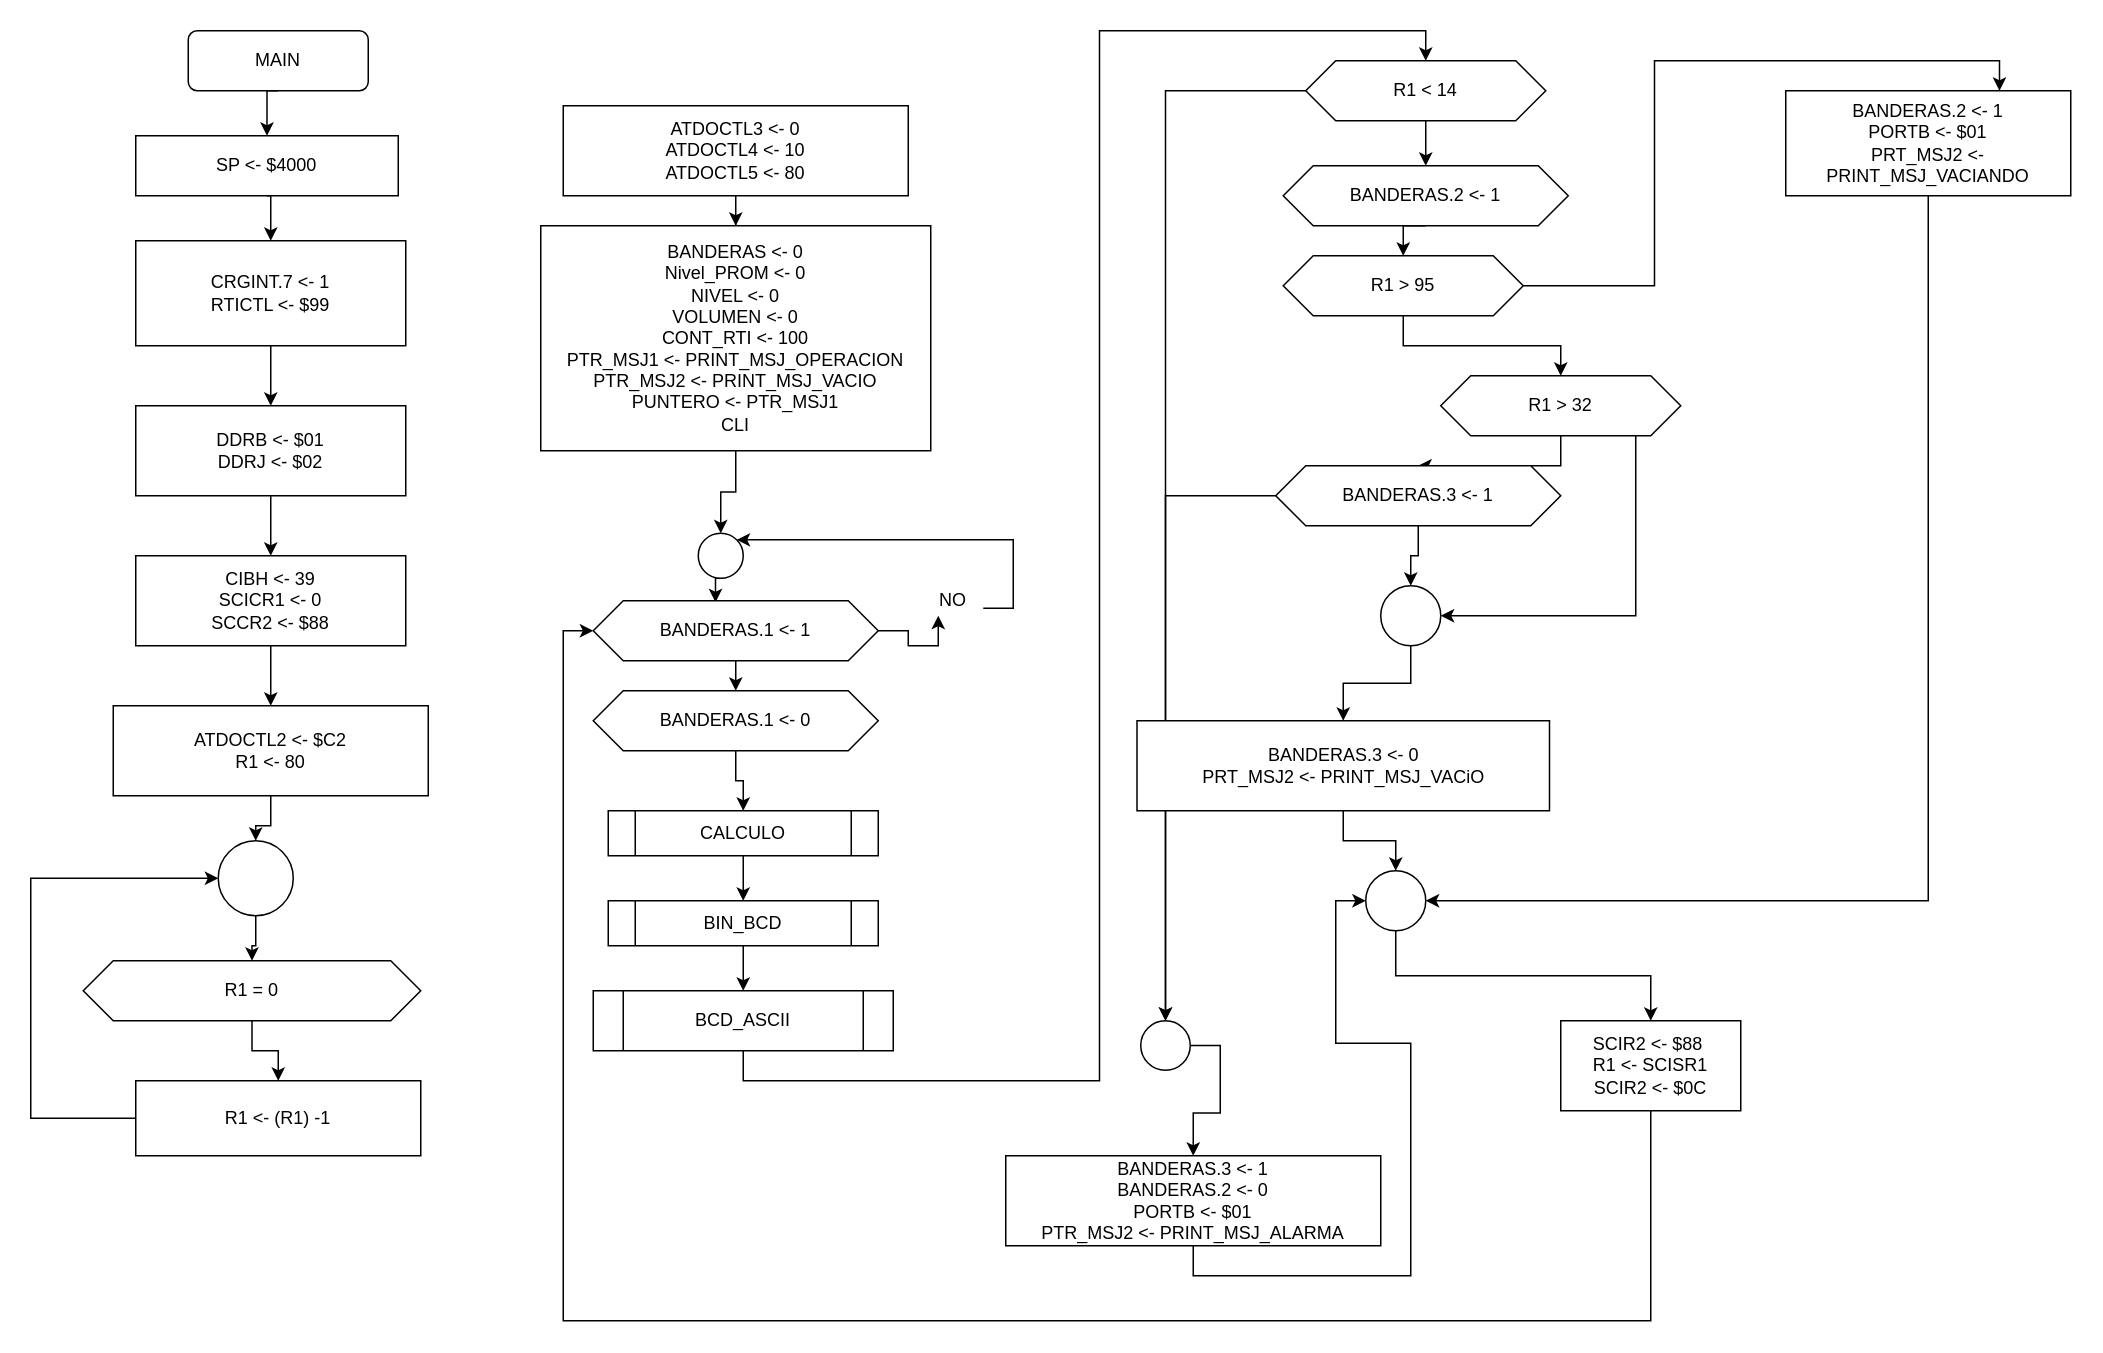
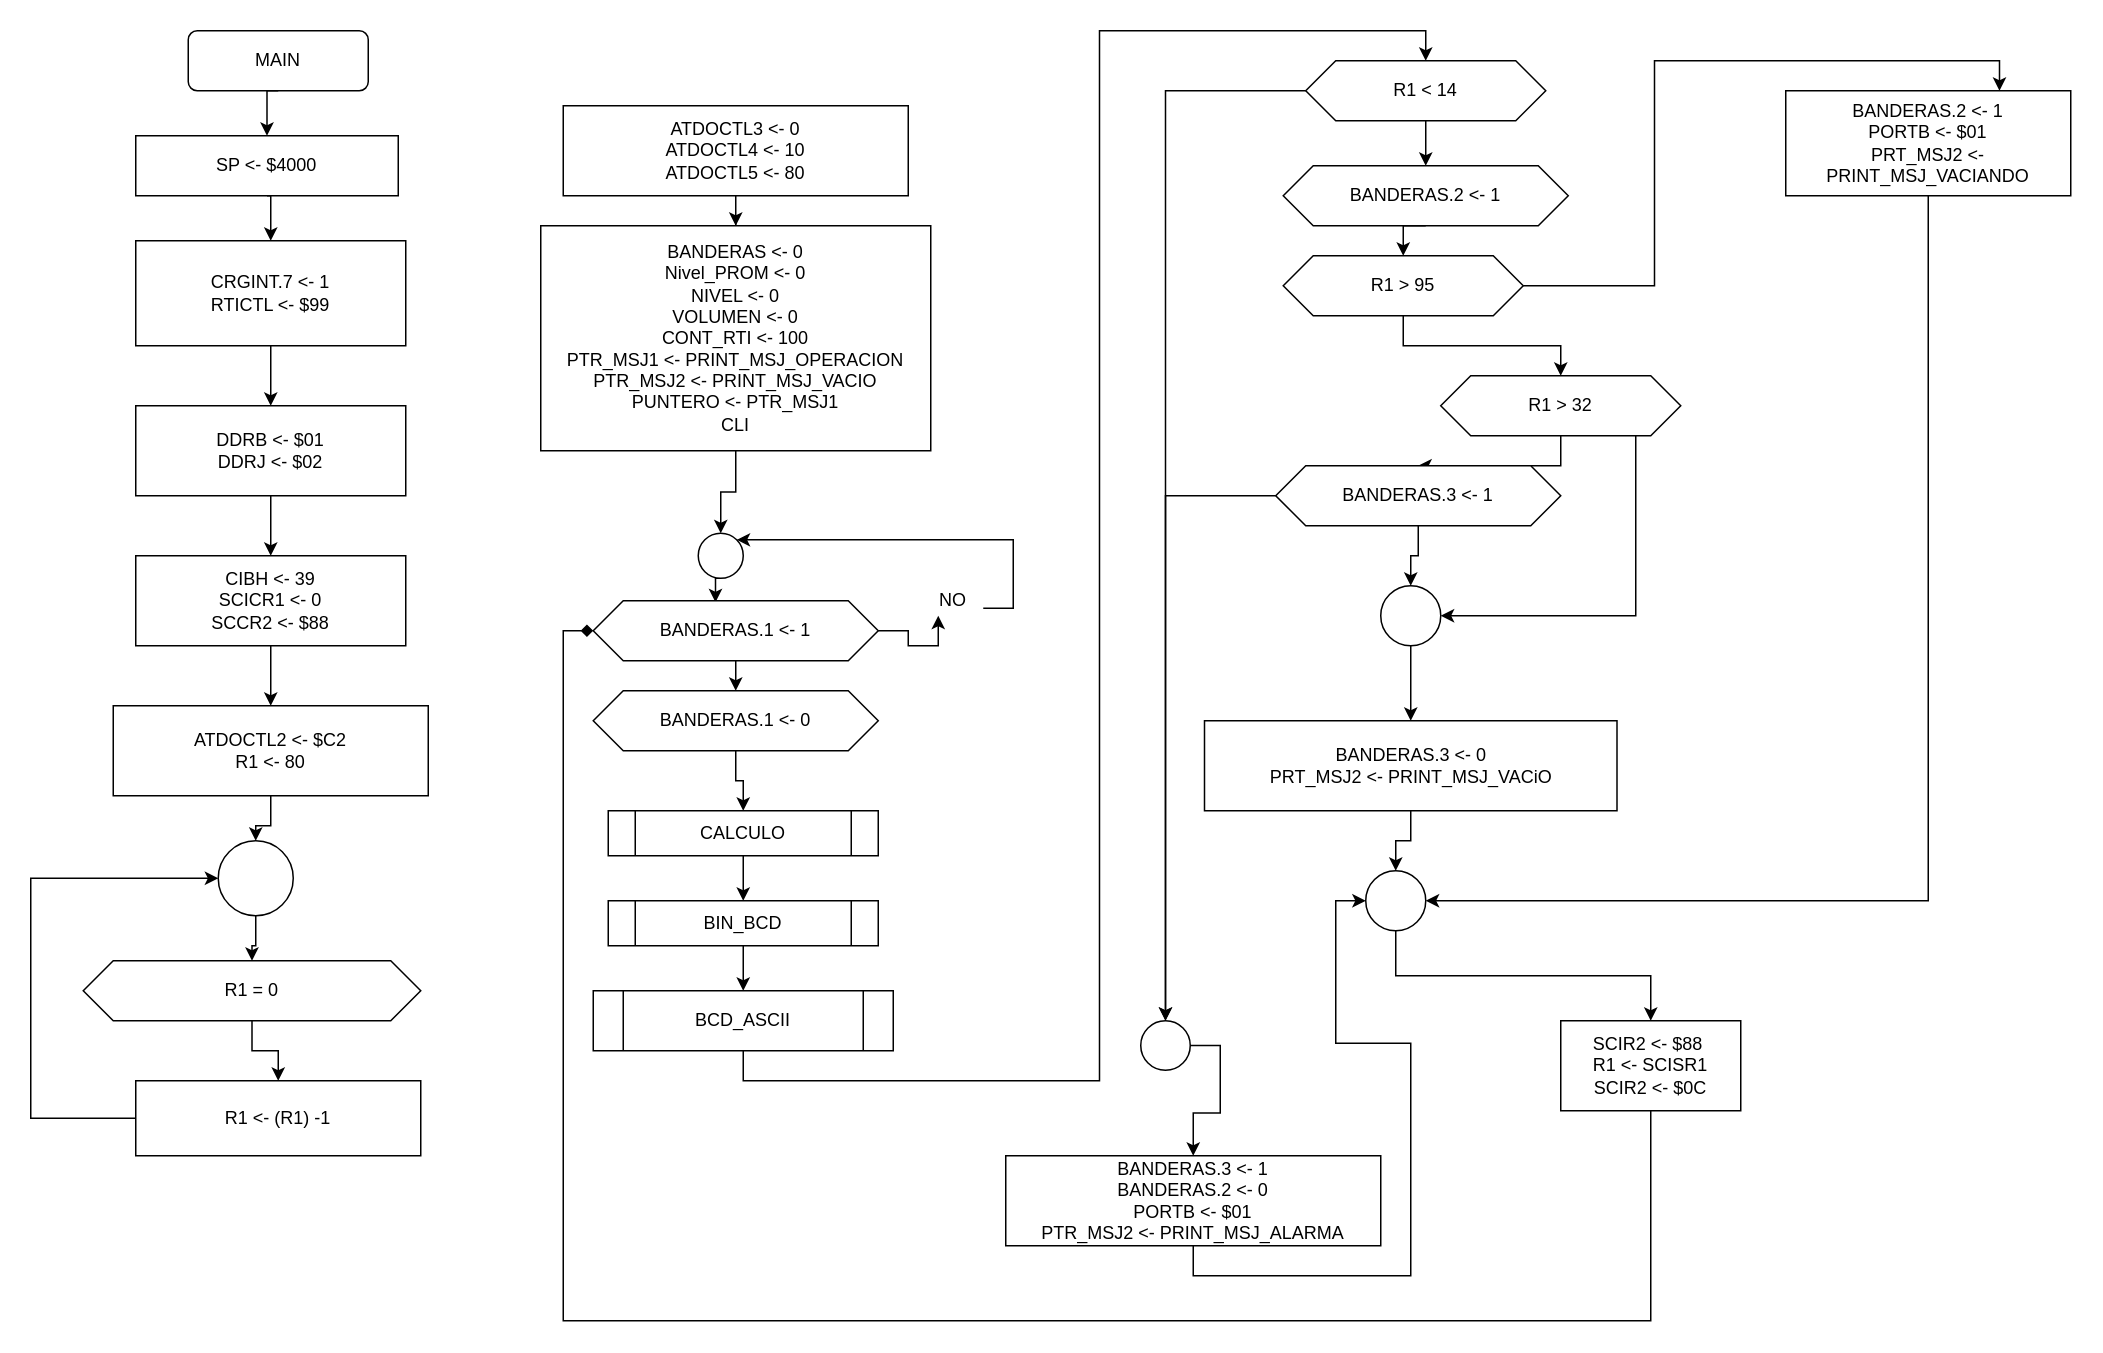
edge "SCIR2 <- $88 R1 <- SCISR1 SCIR2 <- $0C" -> "BANDERAS.1 <- 1": arrowhead classic -> diamond
node "BANDERAS.3 <- 0 PRT_MSJ2 <- PRINT_MSJ_VACiO": moved (1343, 766) -> (1411, 766)
